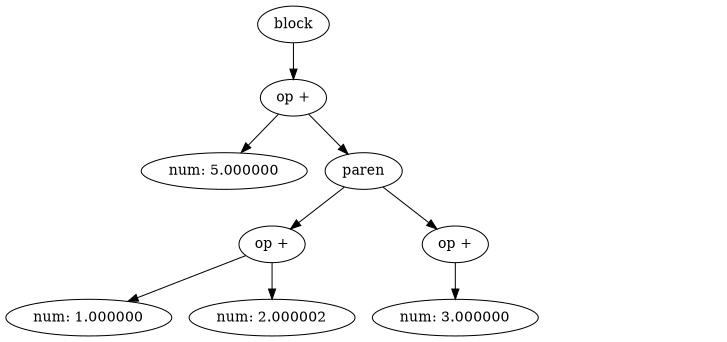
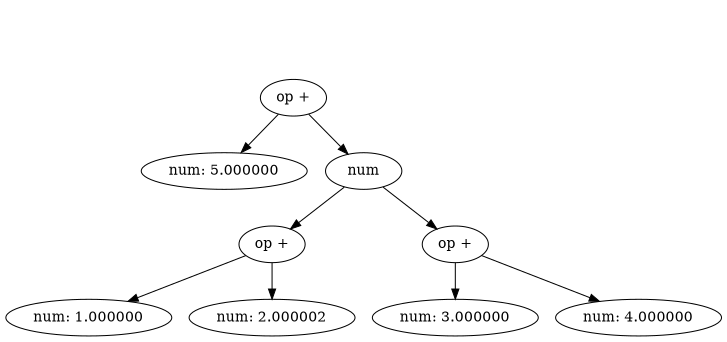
node "block": removed
node "paren": label "paren" -> "num"
node "num: 4.000000": added
